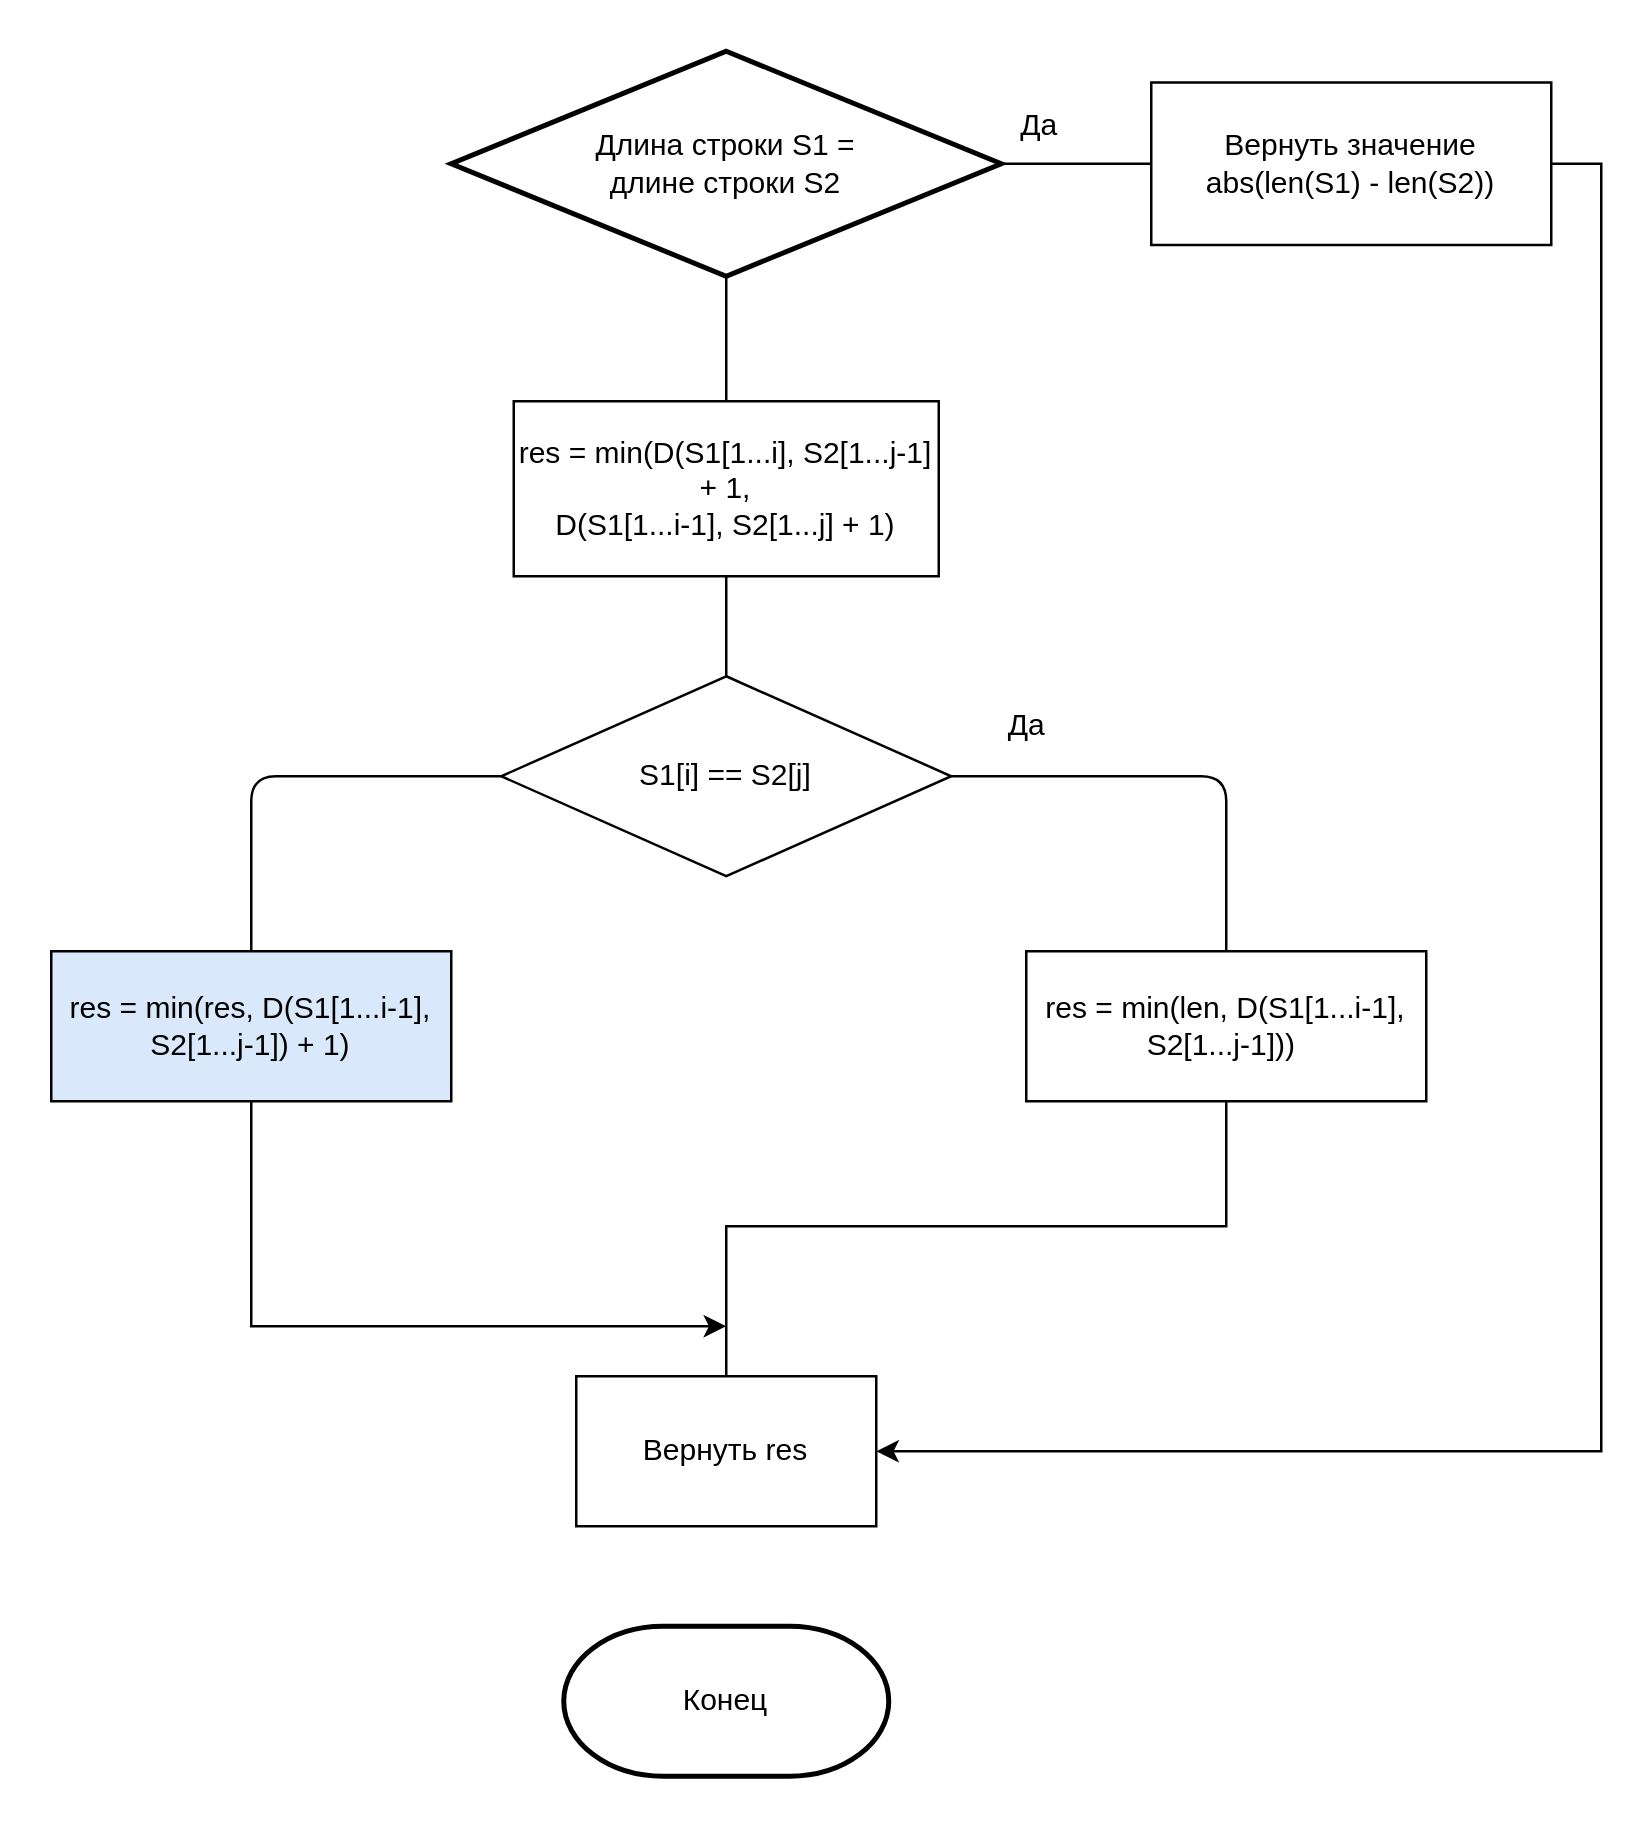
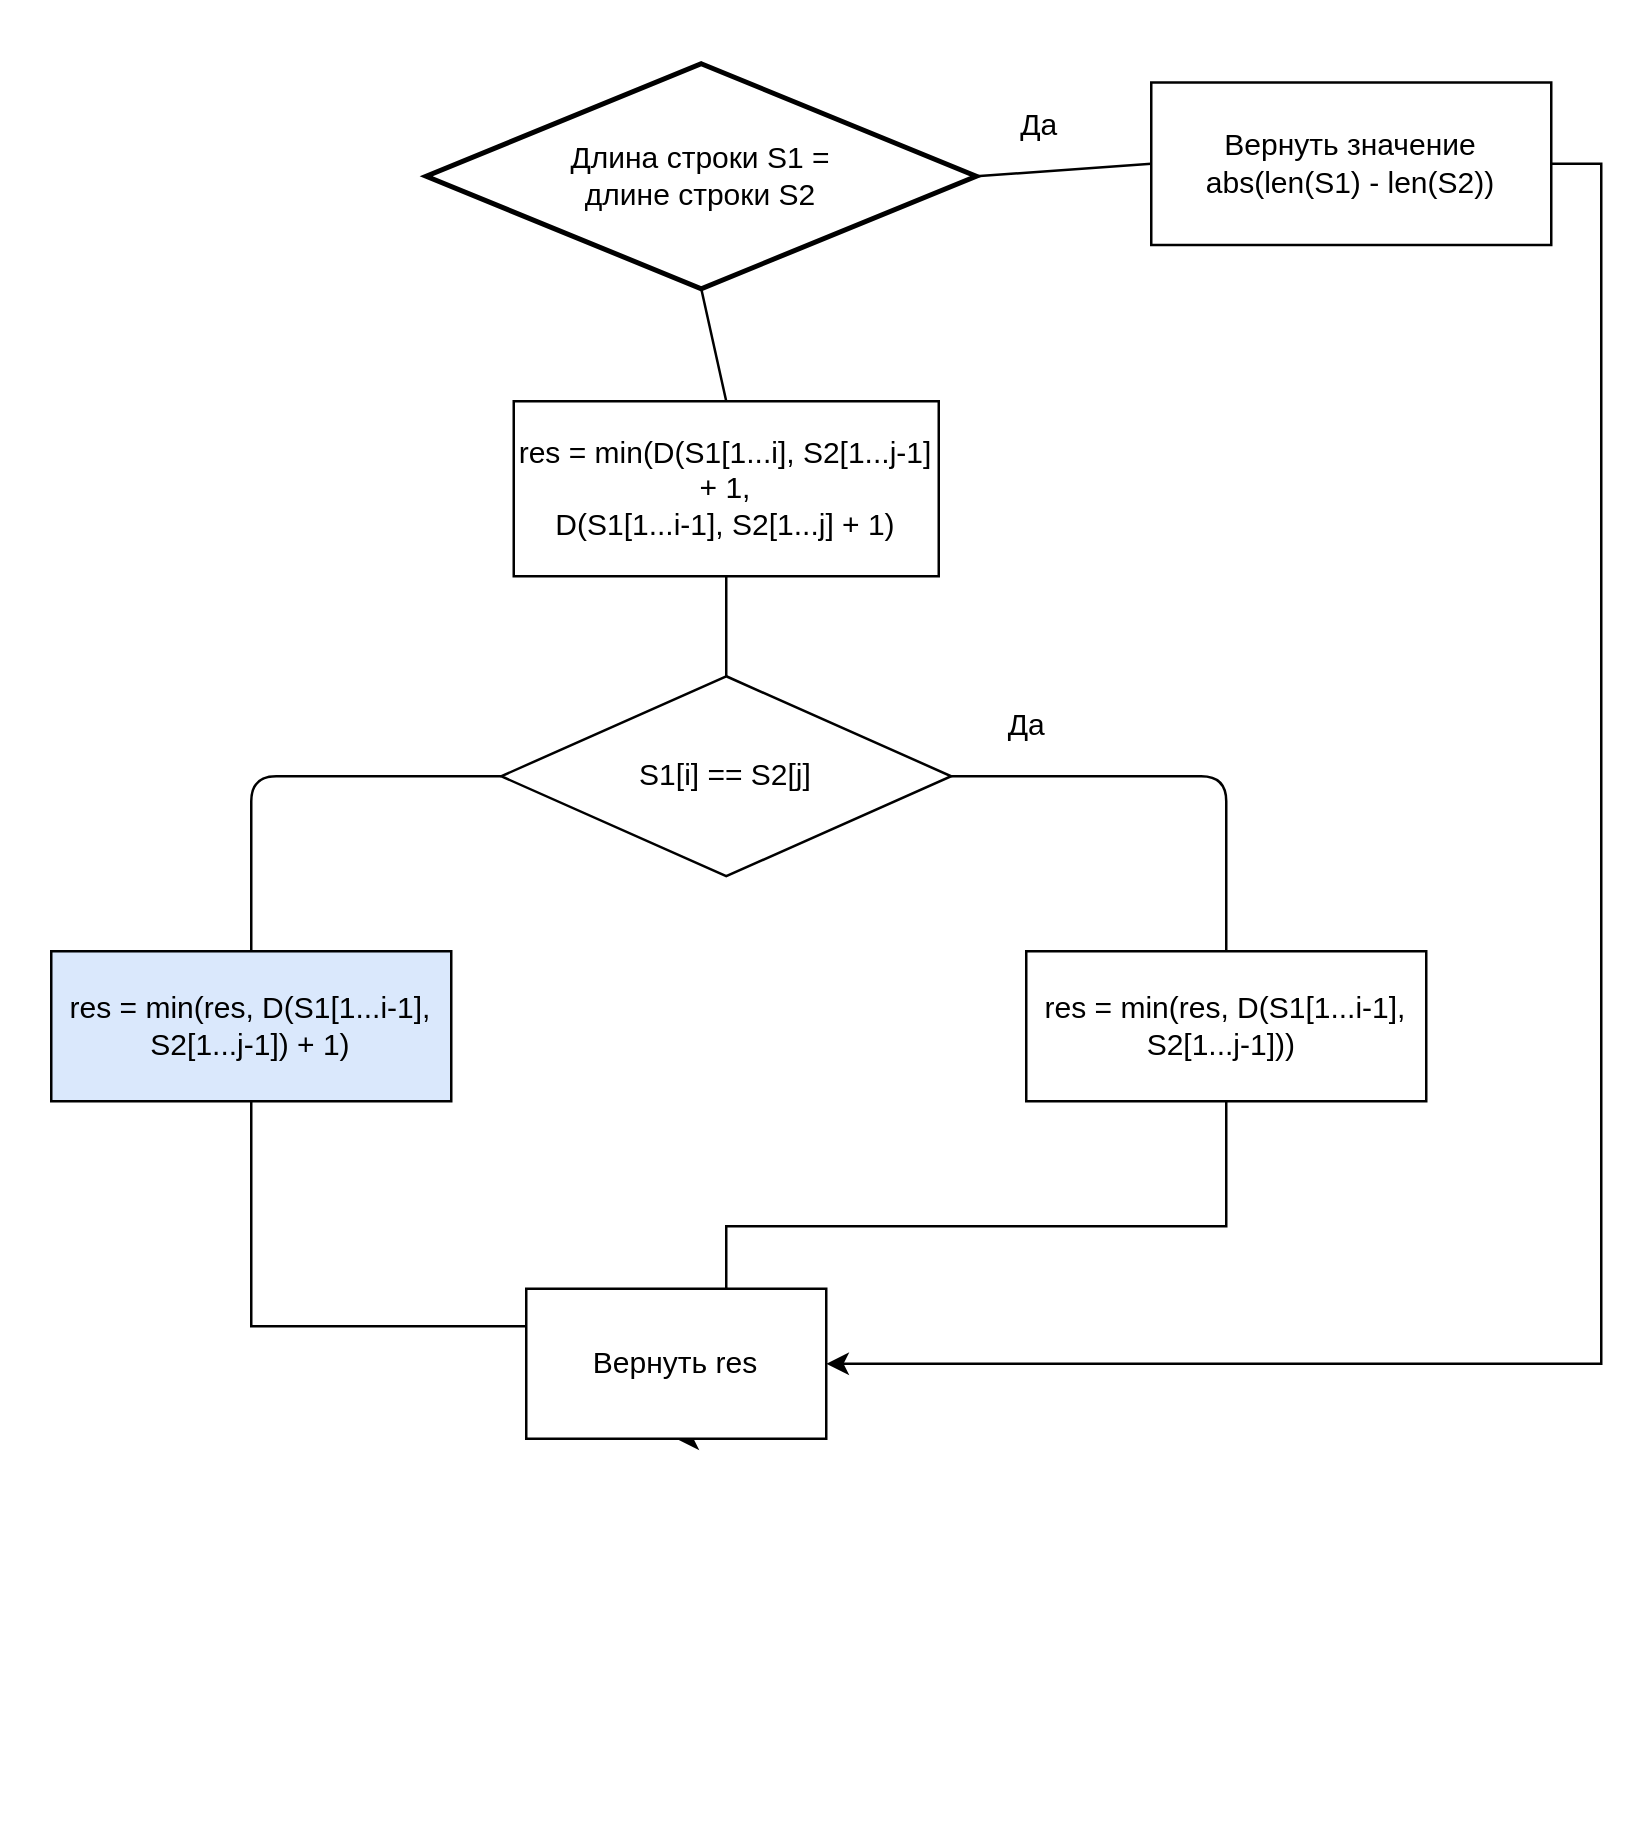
node "Длина строки S1 = длине строки S2": moved (726, 164) -> (701, 176)
node "res = min(len, D(S1[1...i-1], S2[1...j-1]))": label "res = min(len, D(S1[1...i-1], S2[1...j-1]))" -> "res = min(res, D(S1[1...i-1], S2[1...j-1]))"
node "Вернуть res": moved (726, 1451) -> (676, 1364)
node "Конец": removed
